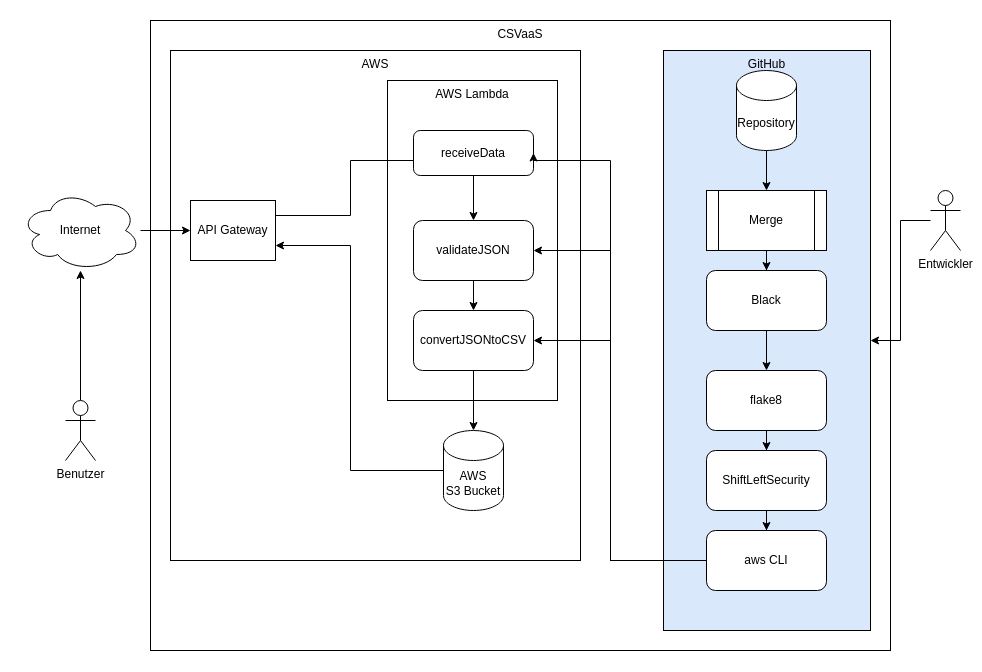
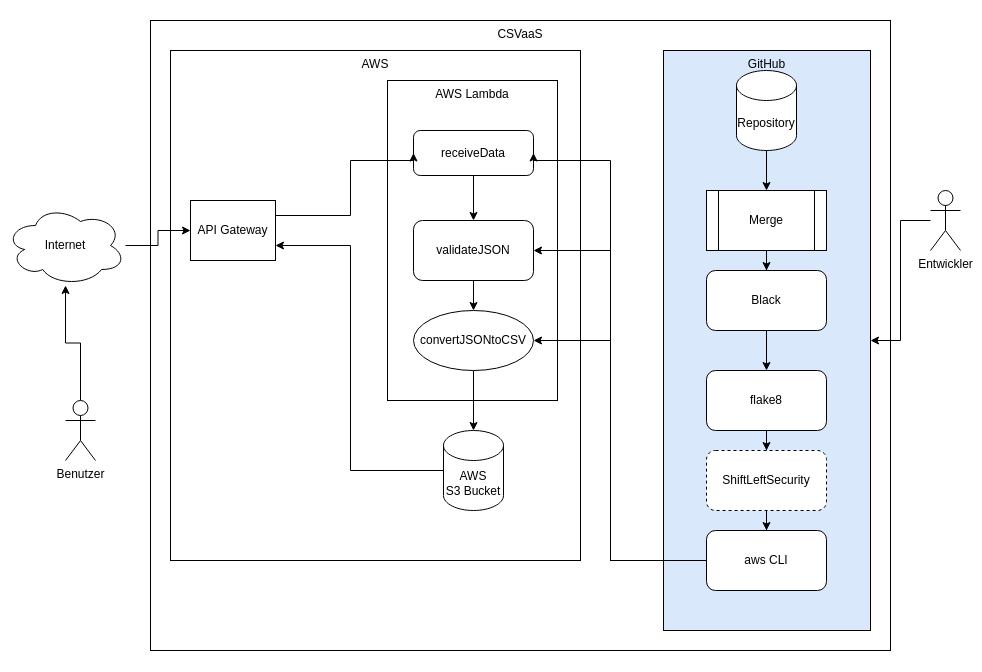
edge "receiveData" -- "API Gateway": arrowhead none -> classic
node "Internet": moved (81, 231) -> (66, 246)
node "convertJSONtoCSV": shape rounded rectangle -> ellipse
node "ShiftLeftSecurity": style solid -> dashed
